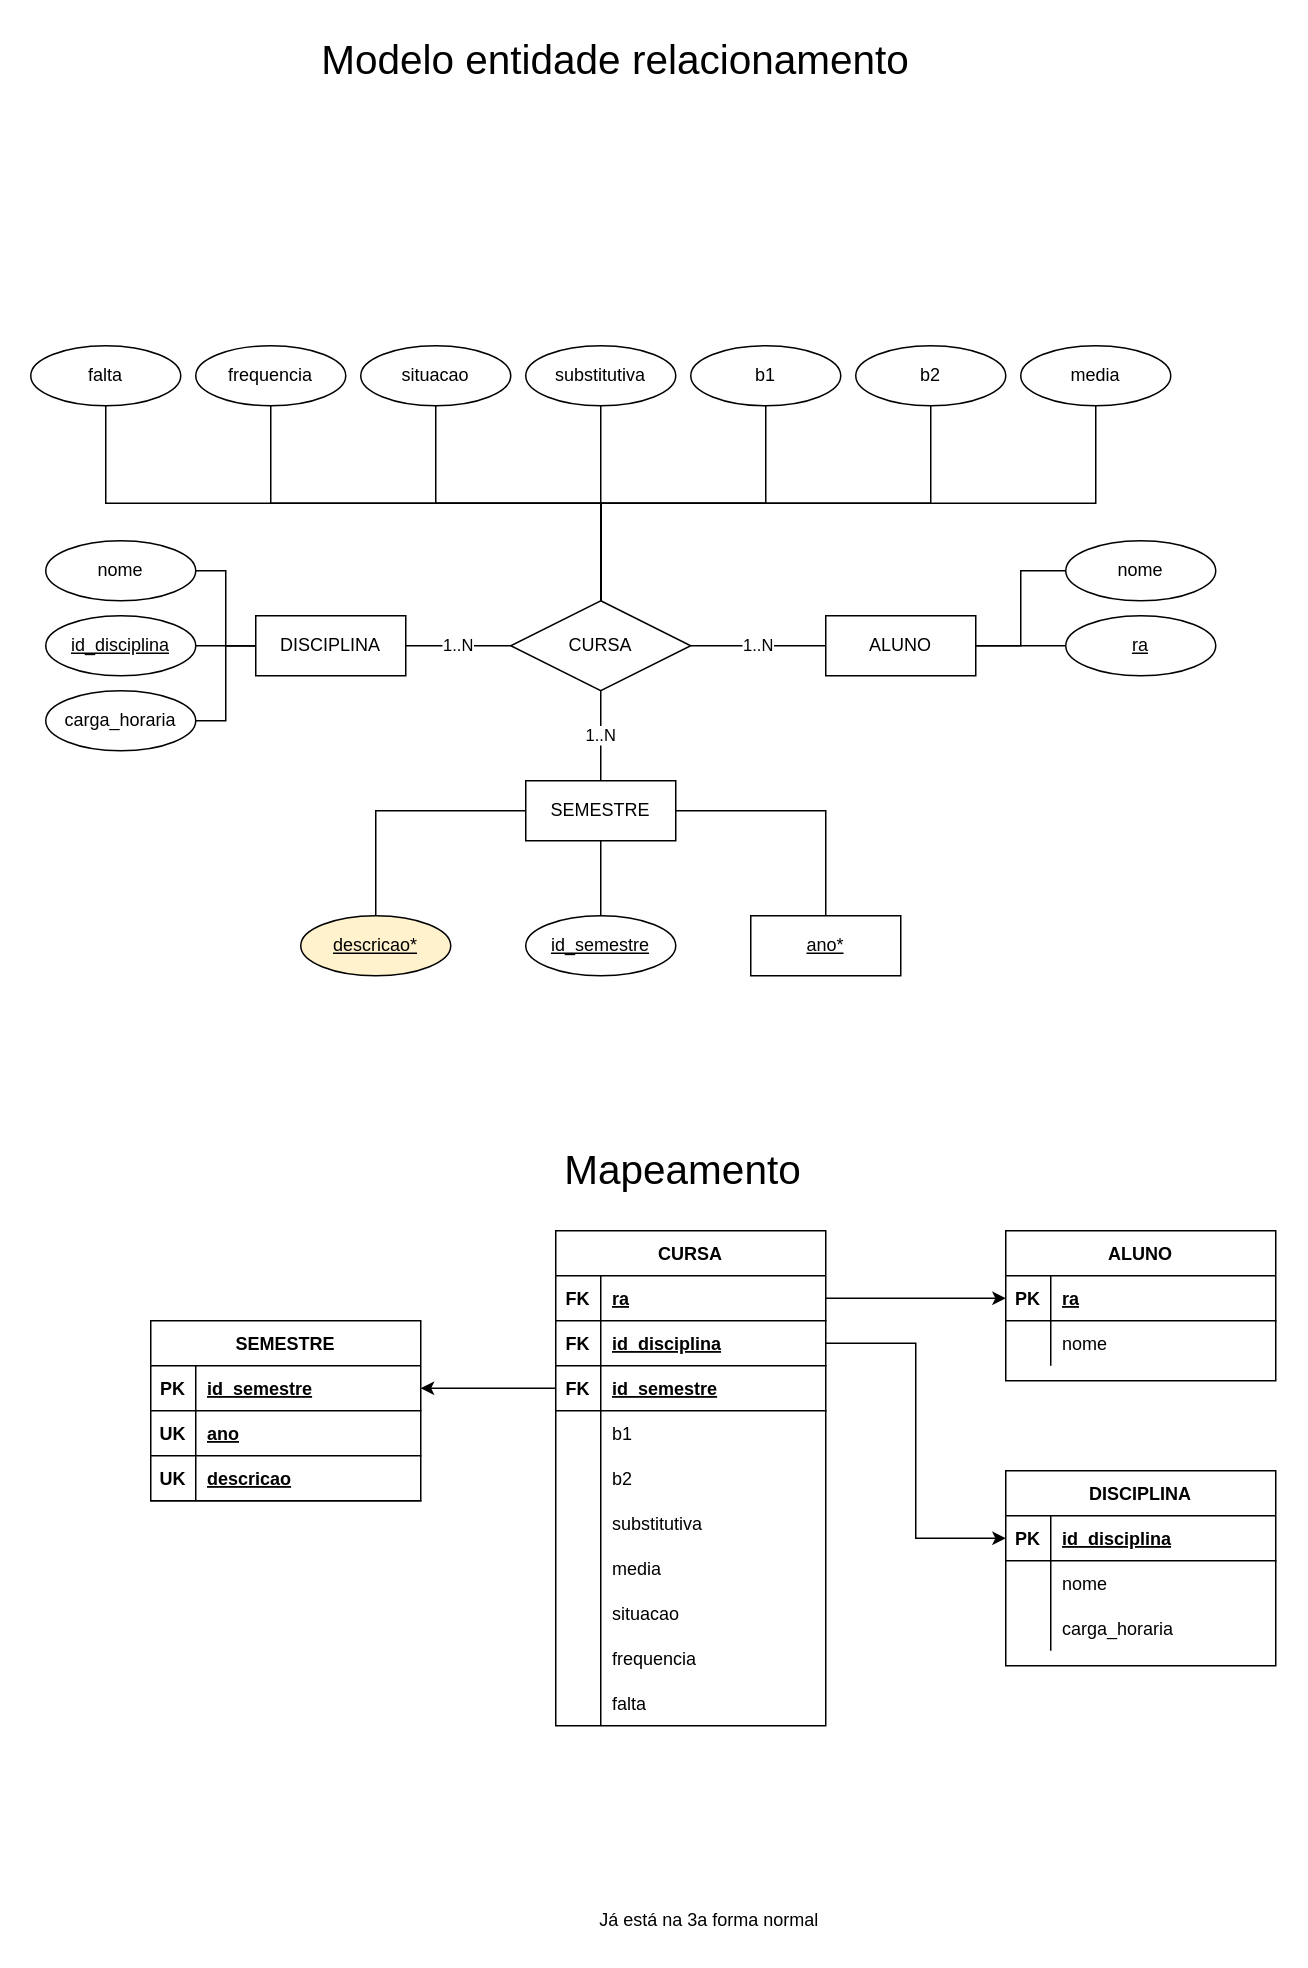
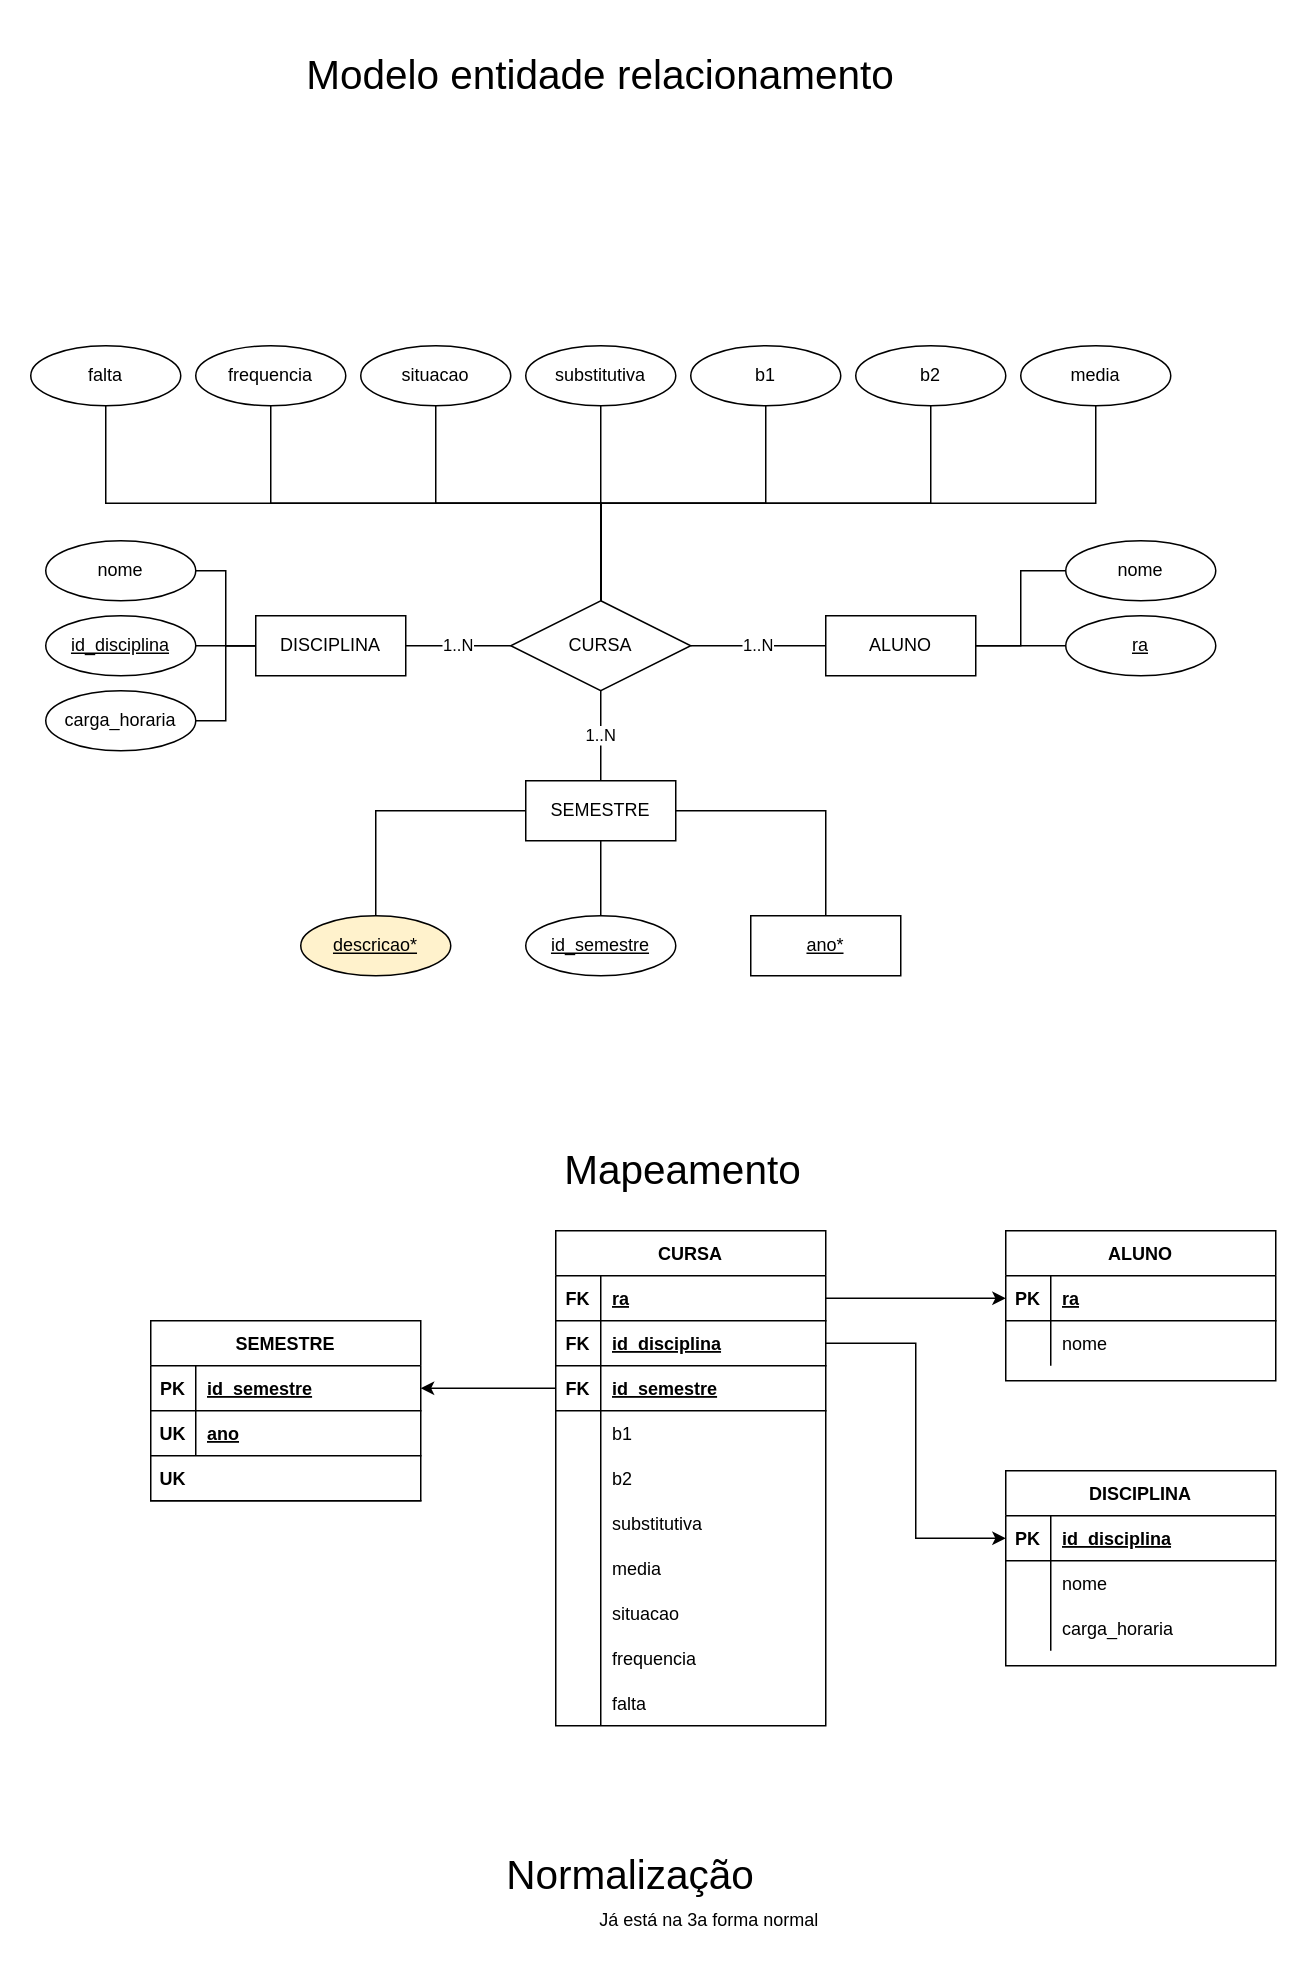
node "Modelo entidade relacionamento": moved (616, 61) -> (601, 76)
node "descricao": removed
node "Normalização": added
